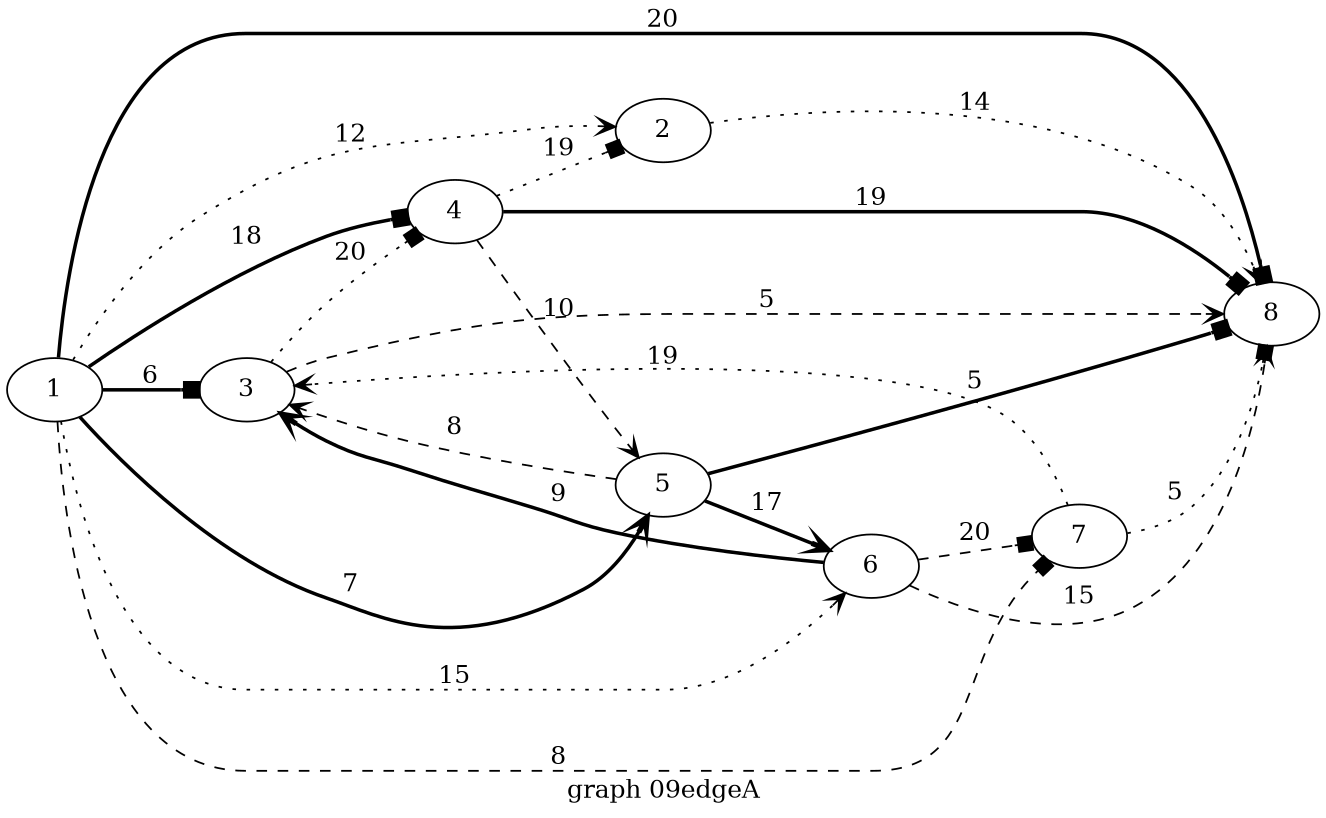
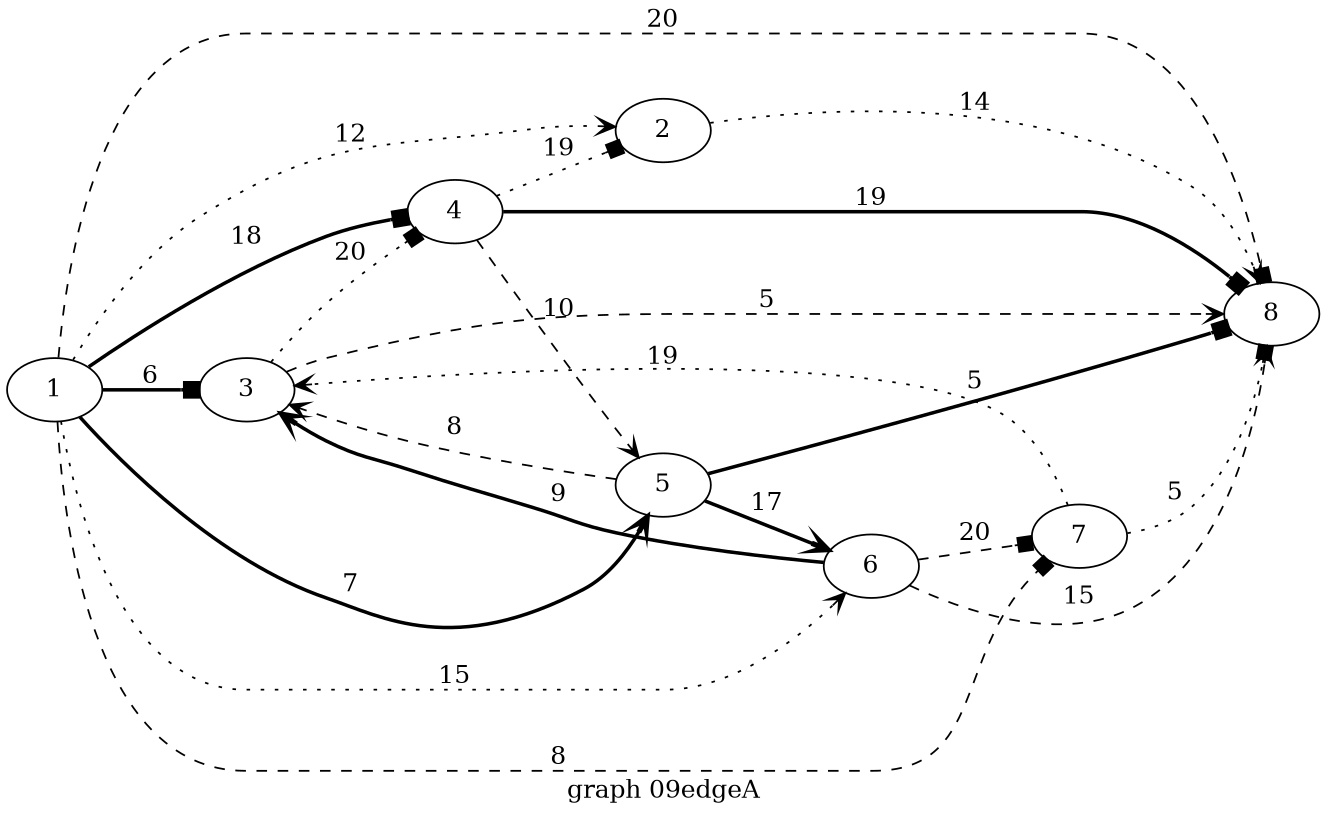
edge "1" -> "8": style bold -> dashed
